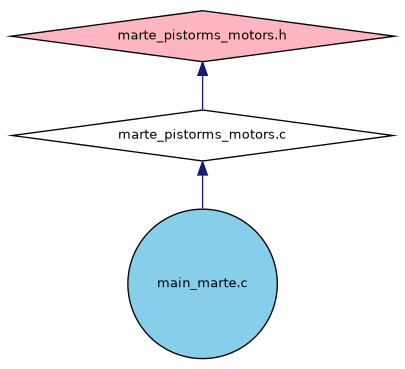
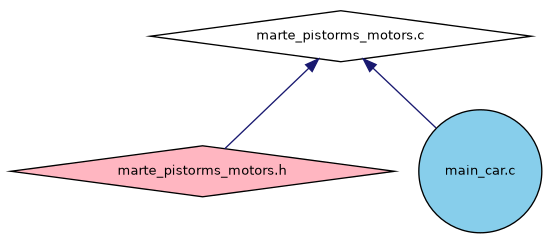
edge "marte_pistorms_motors.c" -> "marte_pistorms_motors.h": reversed
node "main_marte.c": label "main_marte.c" -> "main_car.c"
